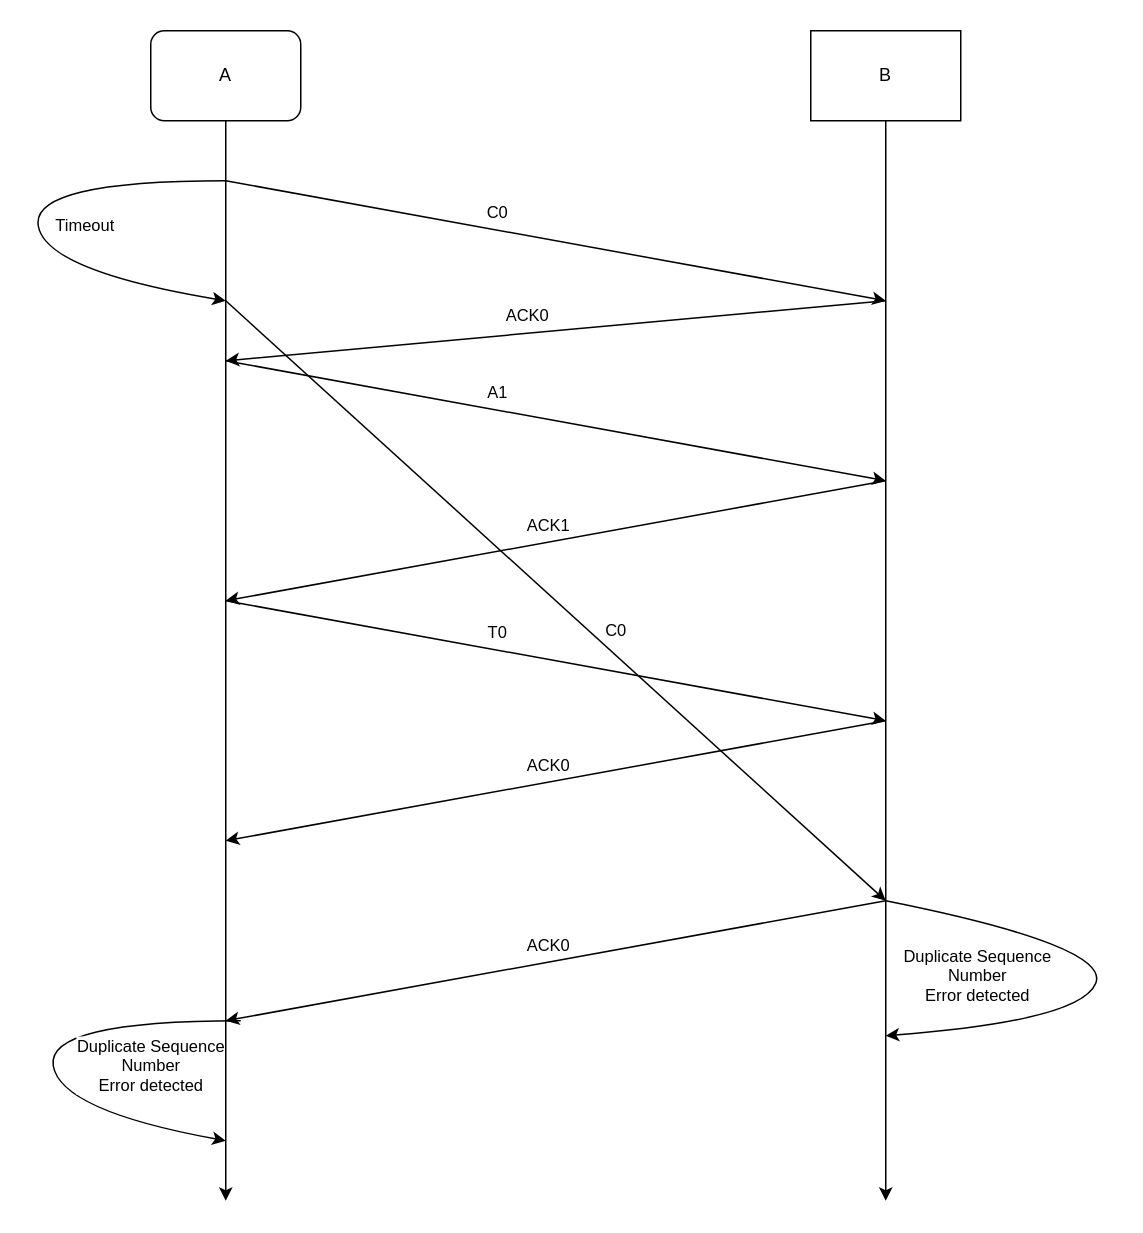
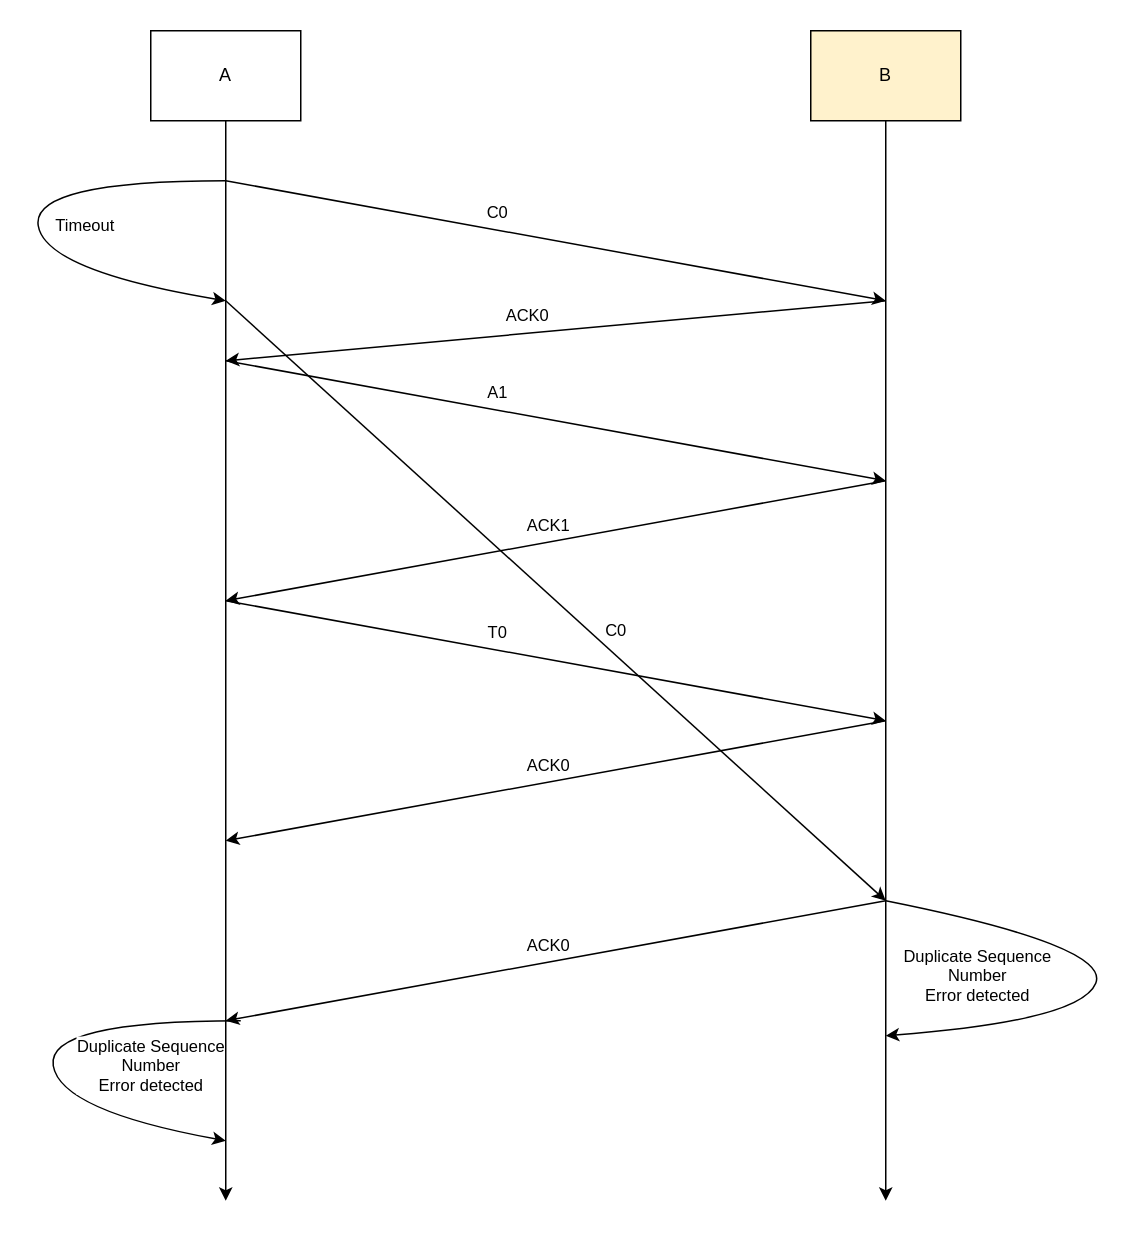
node "A": shape rounded rectangle -> rectangle
node "B": fillcolor #ffffff -> #fff2cc
